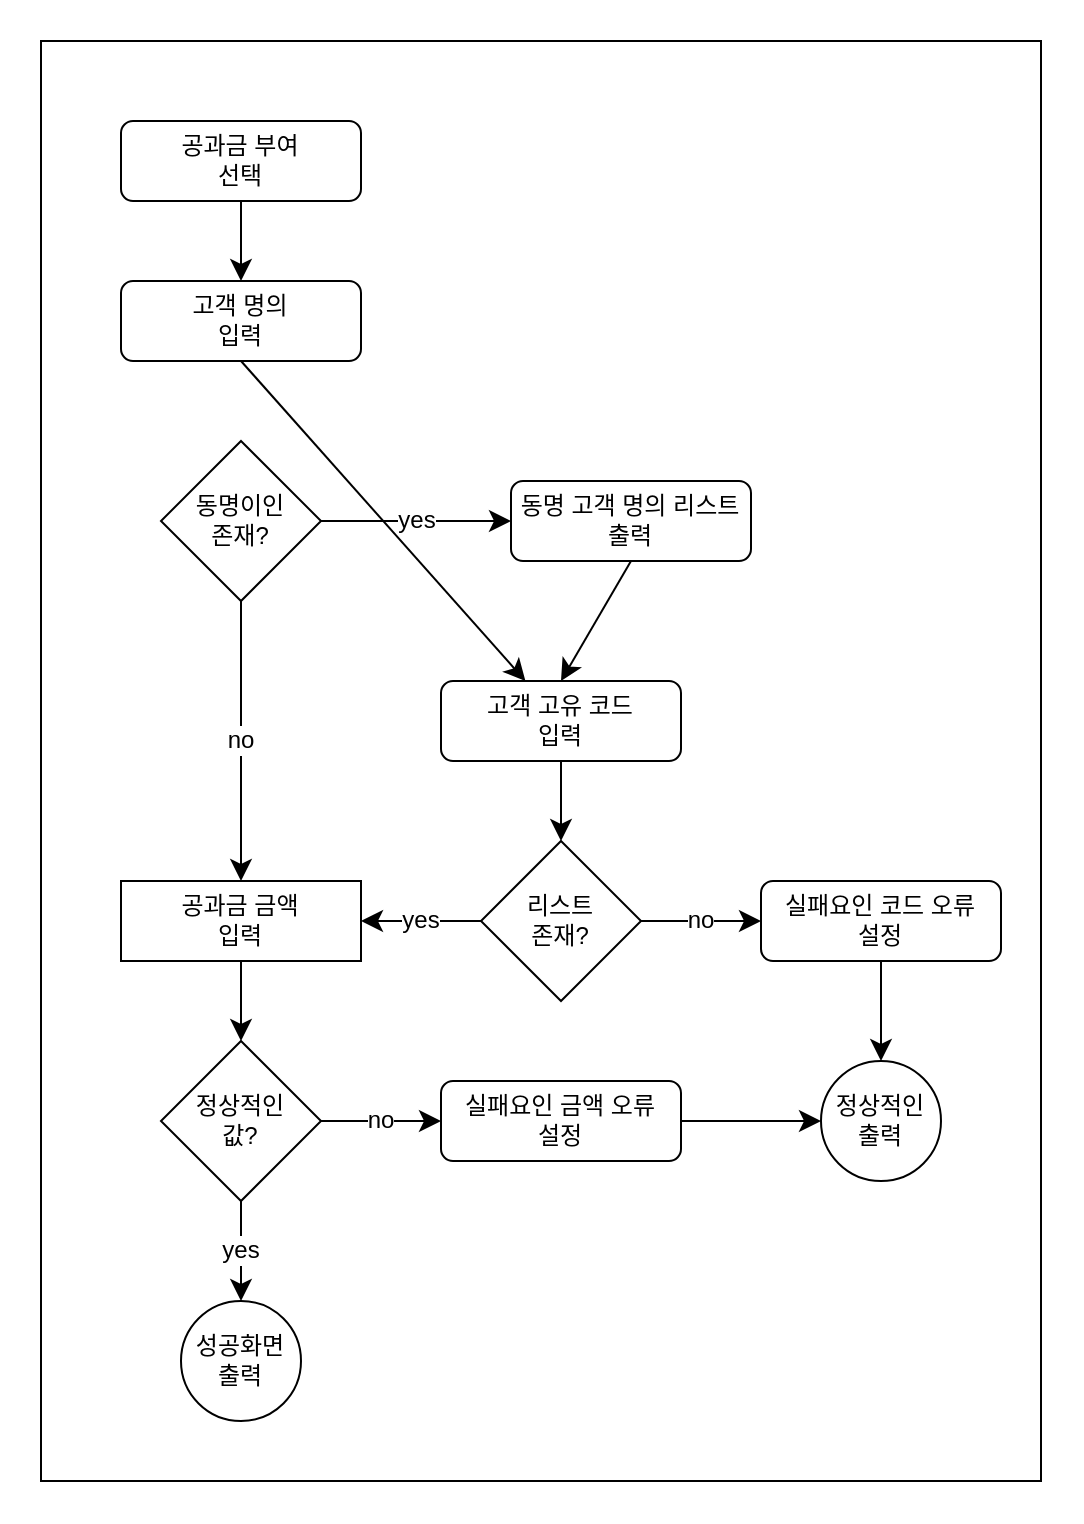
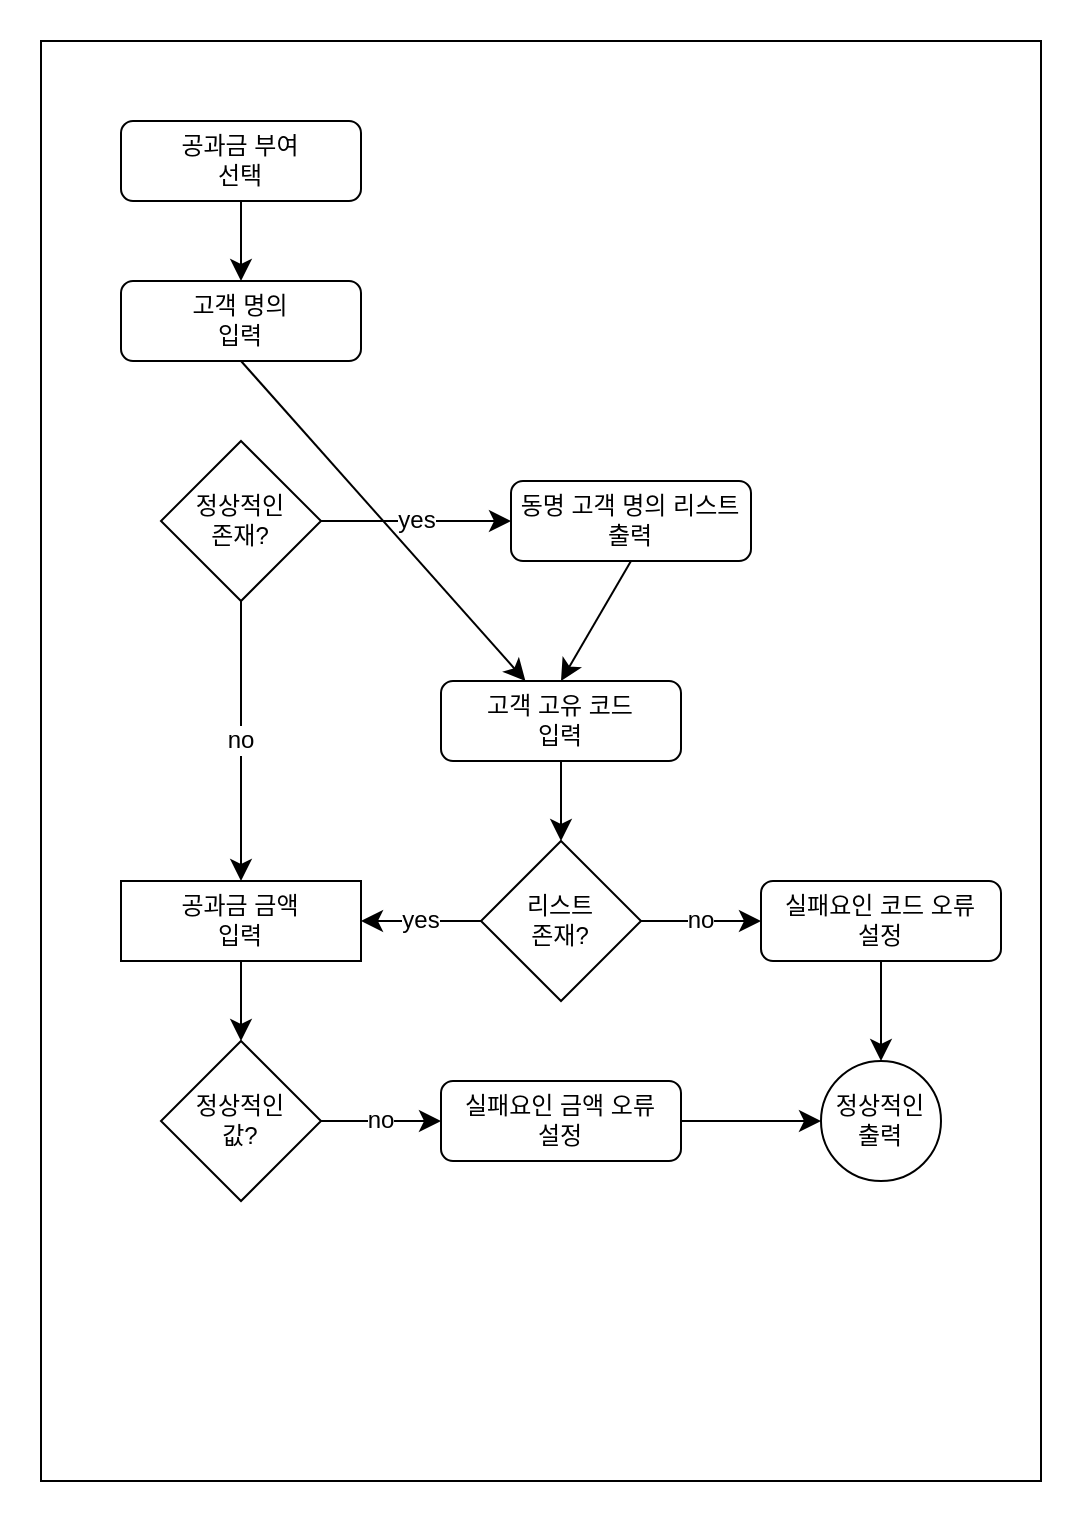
node "동명이인 존재?": label "동명이인 존재?" -> "정상적인 존재?"
edge "정상적인 값?" -> "성공화면출력": removed, label "yes"
node "성공화면출력": removed
